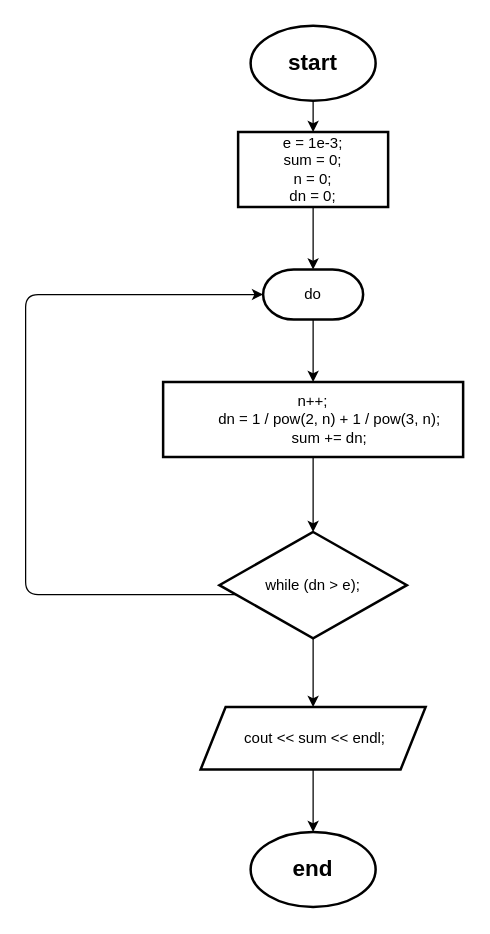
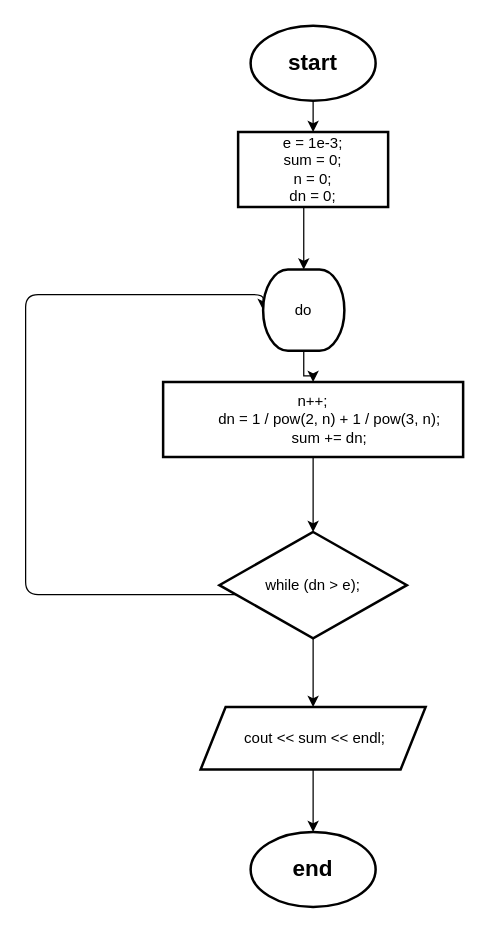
node "do": size 100x50 -> 81x81
